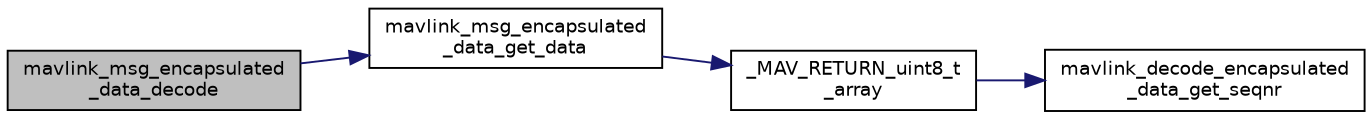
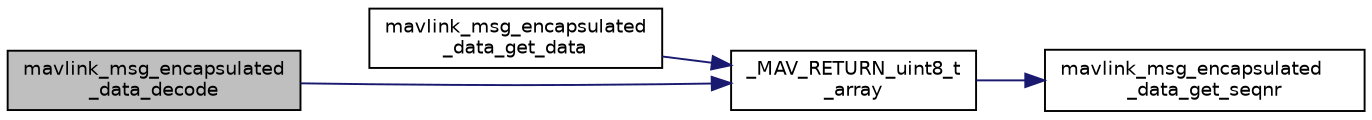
edge "mavlink_msg_encapsulated _data_decode" -> "mavlink_msg_encapsulated _data_get_data": now "mavlink_msg_encapsulated _data_decode" -> "_MAV_RETURN_uint8_t _array"
node "mavlink_decode_encapsulated _data_get_seqnr": label "mavlink_decode_encapsulated _data_get_seqnr" -> "mavlink_msg_encapsulated _data_get_seqnr"
